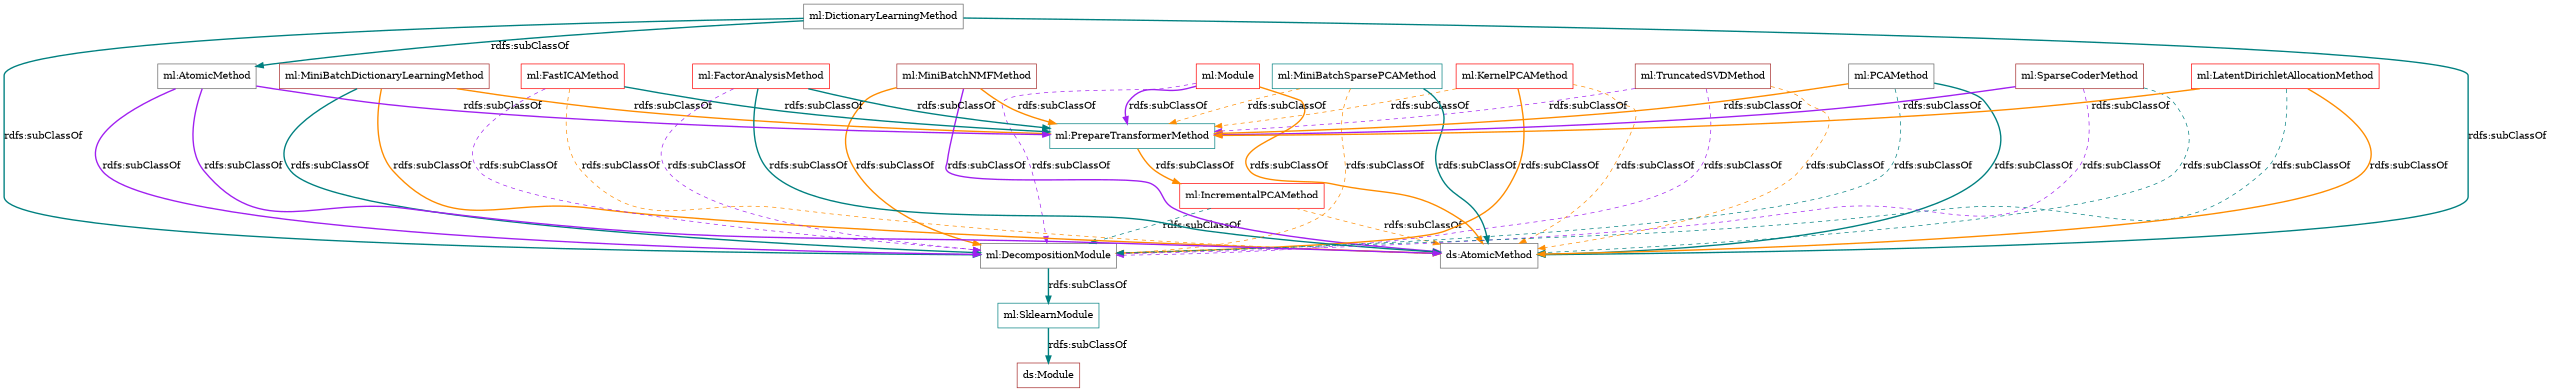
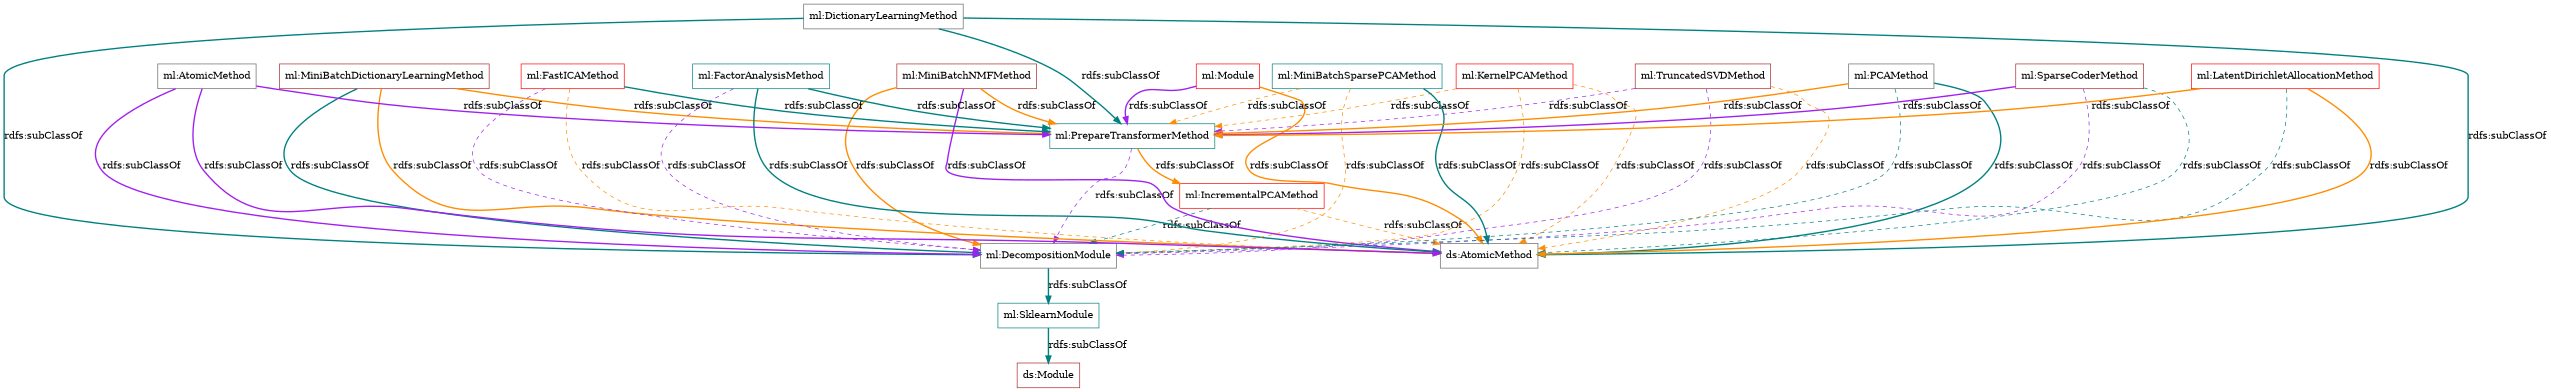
edge "ml:DictionaryLearningMethod" -> "ml:AtomicMethod": now "ml:DictionaryLearningMethod" -> "ml:PrepareTransformerMethod"
node "ml:FactorAnalysisMethod": color red -> teal
edge "ml:Module" -> "ml:DecompositionModule": now "ml:PrepareTransformerMethod" -> "ml:DecompositionModule"
edge "ml:KernelPCAMethod" -> "ml:DecompositionModule": style bold -> dashed
